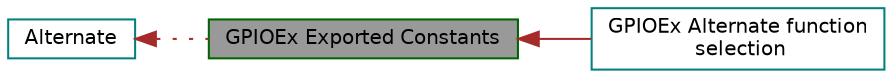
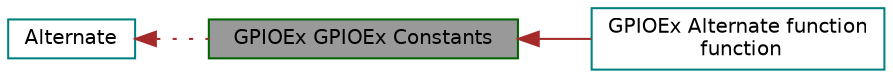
node "GPIOEx Exported Constants": label "GPIOEx Exported Constants" -> "GPIOEx GPIOEx Constants"
node "GPIOEx Alternate function selection": label "GPIOEx Alternate function selection" -> "GPIOEx Alternate function function"
